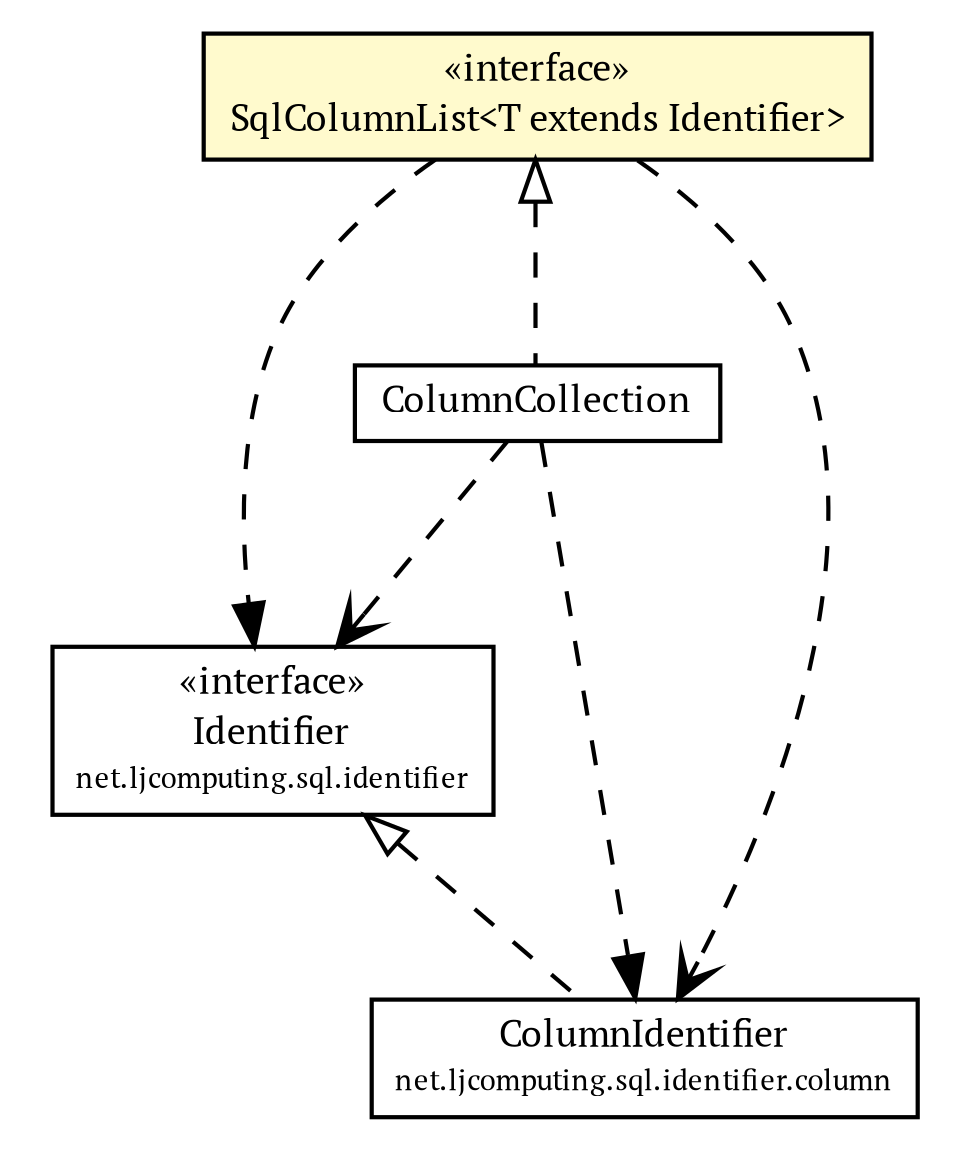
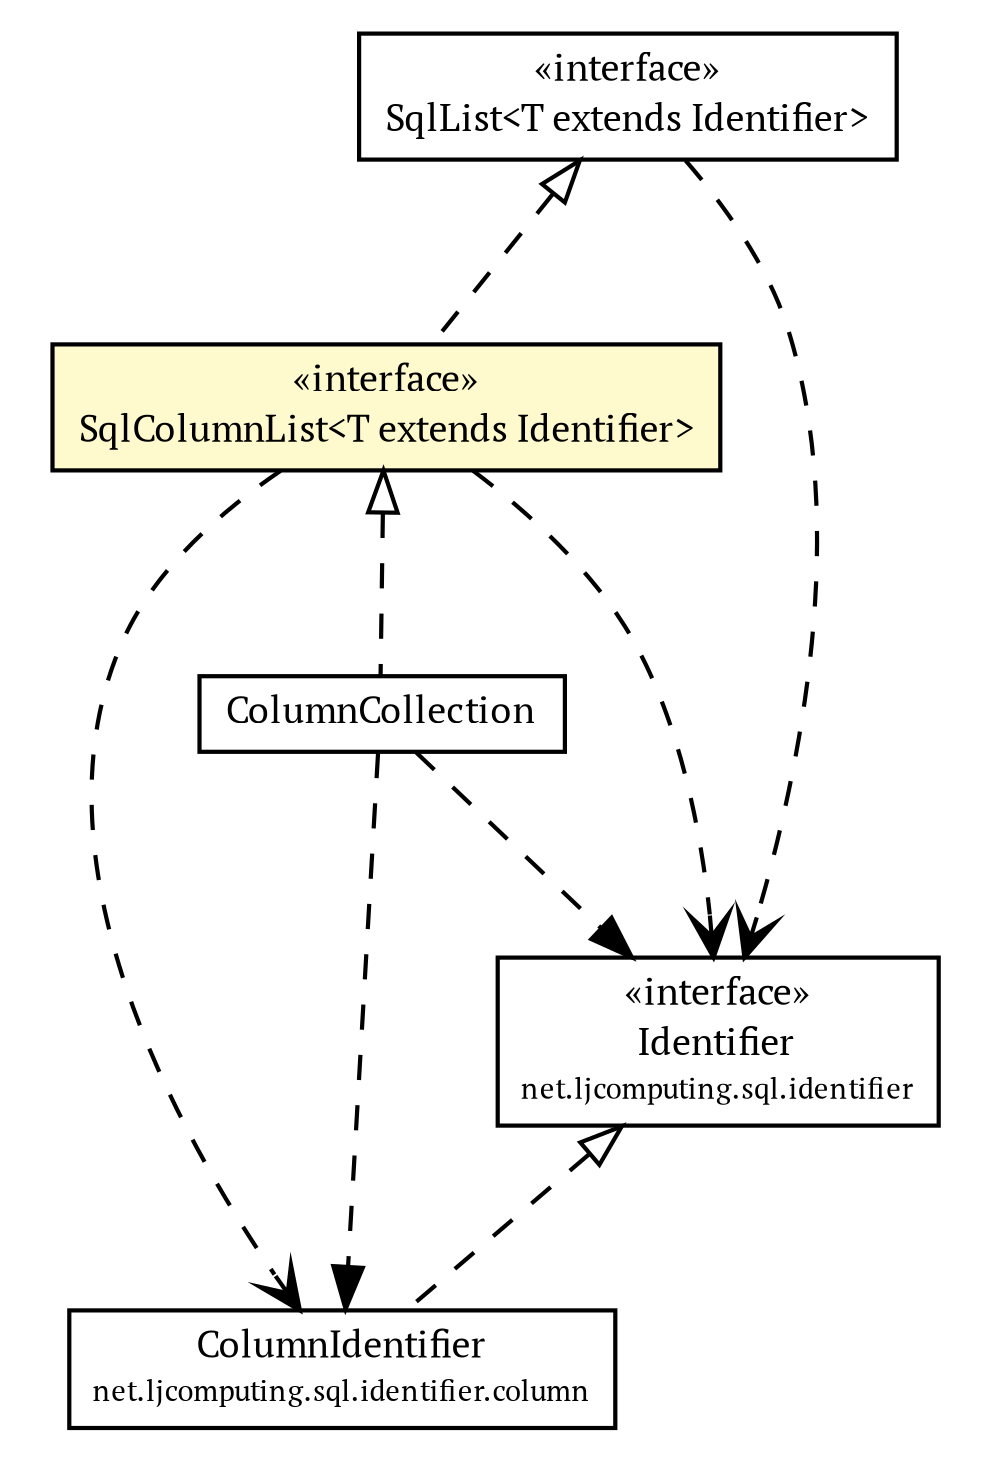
node "SqlList<T extends Identifier>": added
edge "SqlColumnList<T extends Identifier>" -> "Identifier": arrowhead normal -> open
edge "ColumnCollection" -> "Identifier": arrowhead open -> normal
